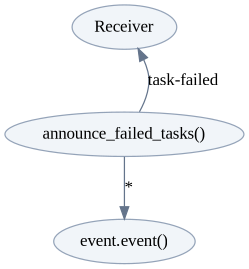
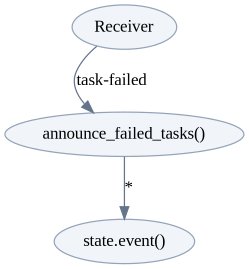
edge "announce_failed_tasks()" -> "Receiver": reversed
node "event.event()": label "event.event()" -> "state.event()"
